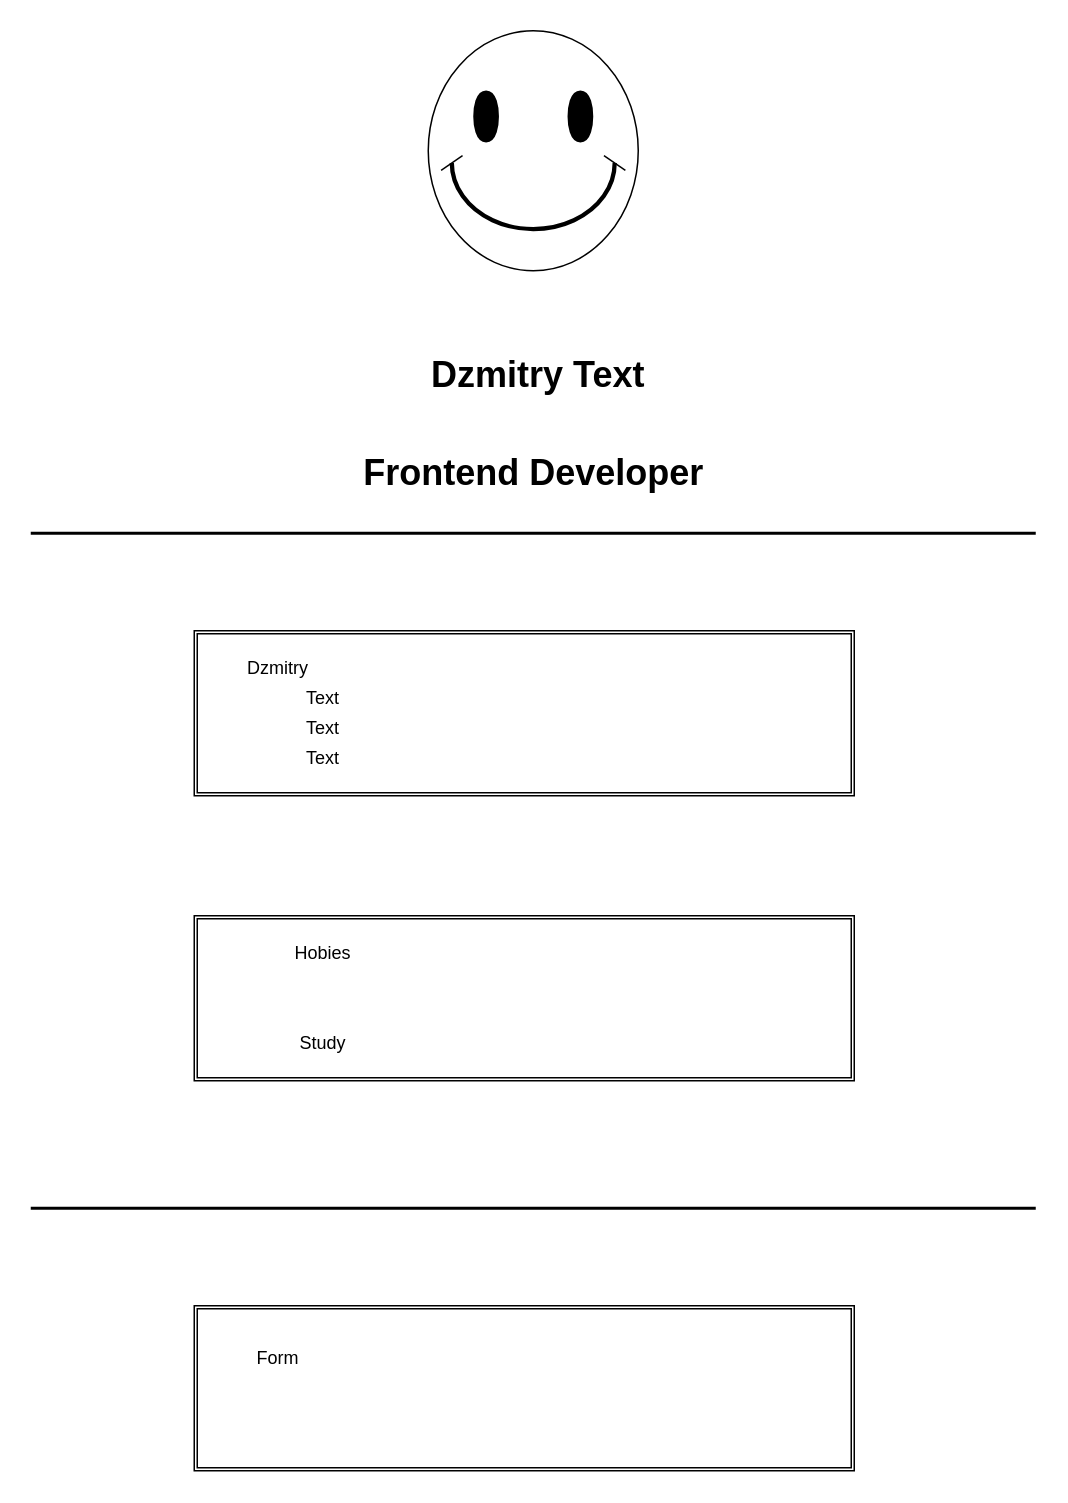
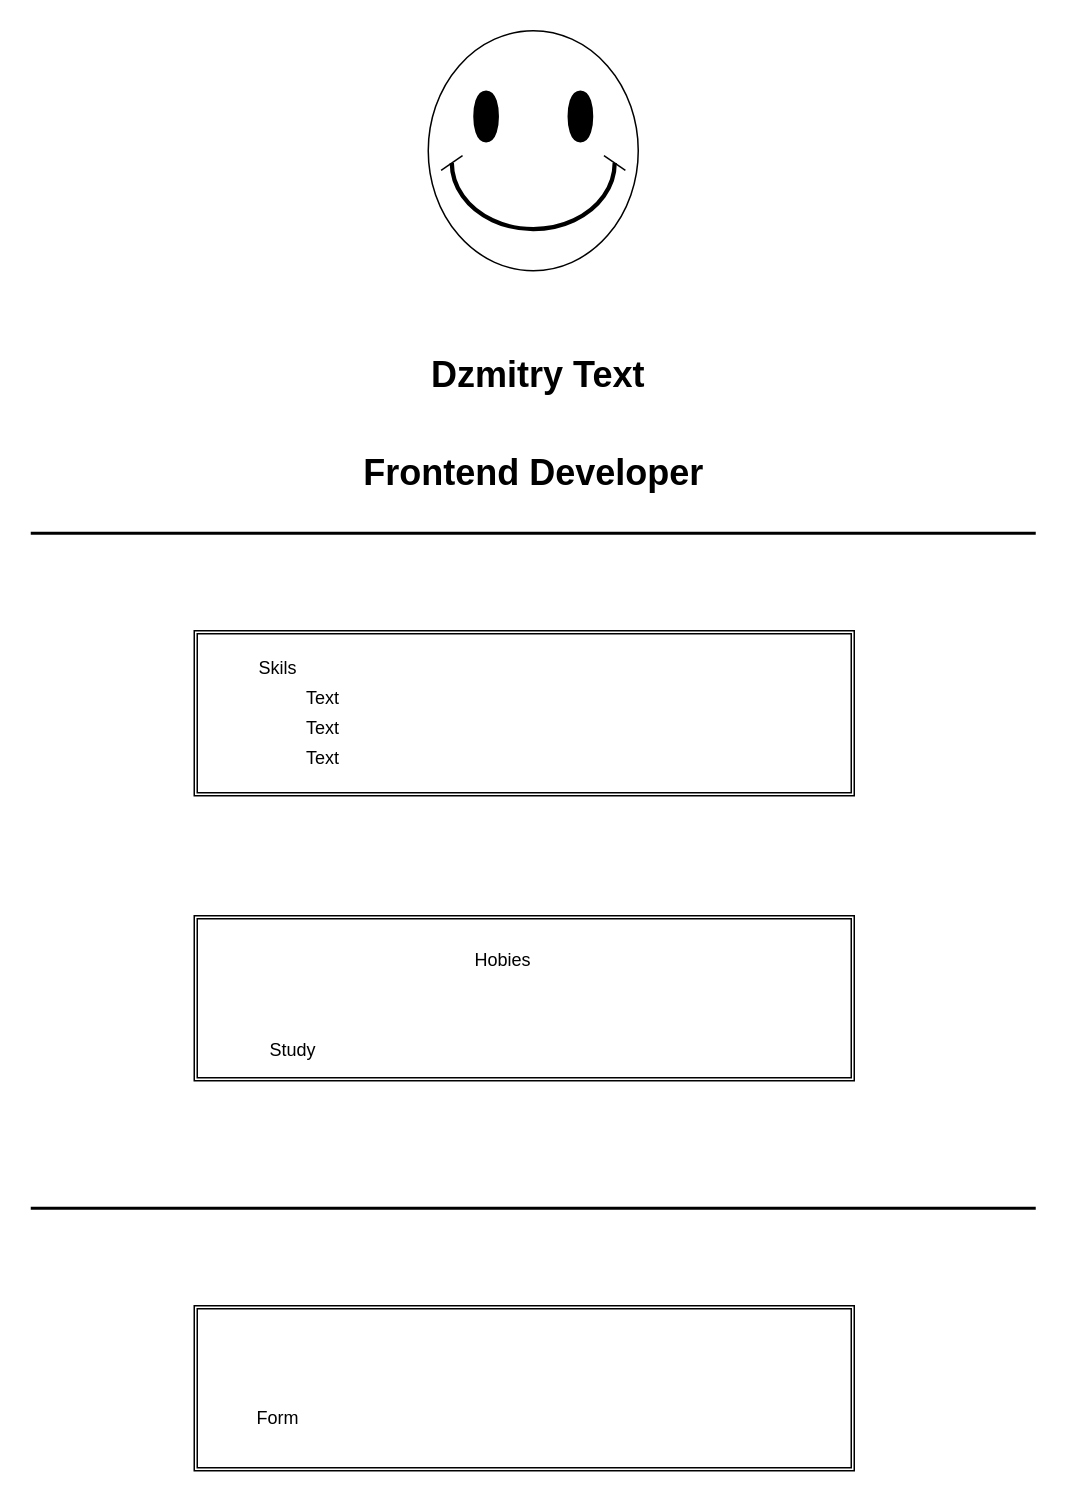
node "Dzmitry": label "Dzmitry" -> "Skils"
node "Hobies": moved (323, 953) -> (503, 961)
node "Study": moved (323, 1043) -> (293, 1051)
node "Form": moved (278, 1358) -> (278, 1418)
